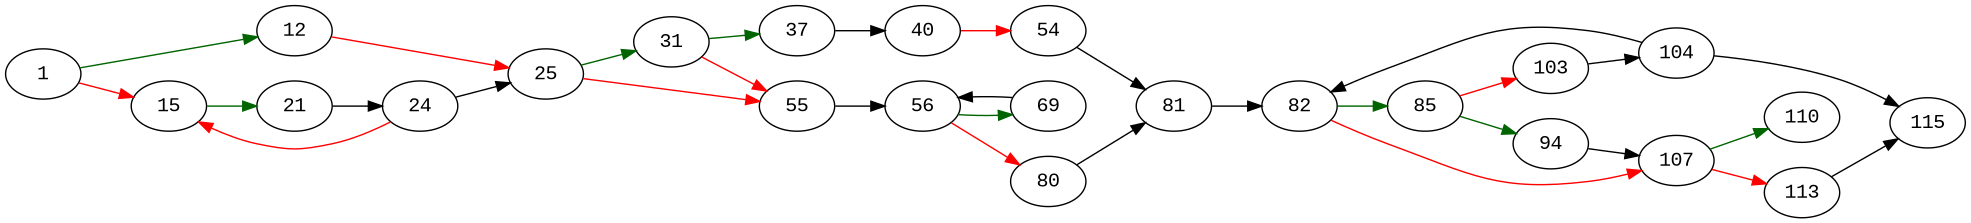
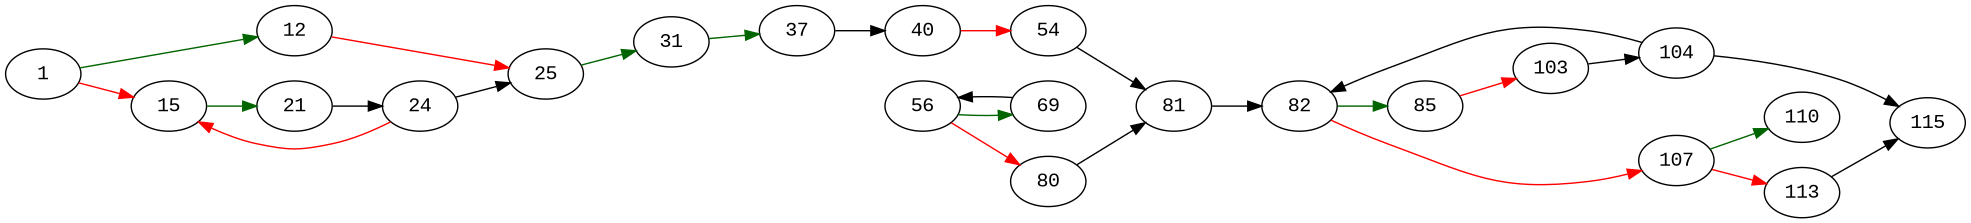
node "55": removed
node "94": removed
